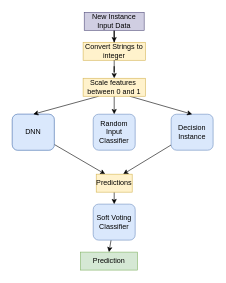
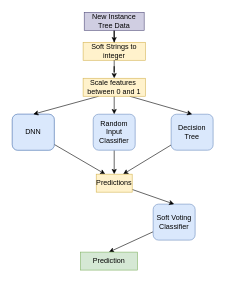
node "New Instance Input Data": label "New Instance Input Data" -> "New Instance Tree Data"
node "Convert Strings to integer": label "Convert Strings to integer" -> "Soft Strings to integer"
node "Decision Instance": label "Decision Instance" -> "Decision Tree"
edge "Random Input Classifier" -> "Predictions": added
node "Soft Voting Classifier": moved (114, 222) -> (174, 222)
